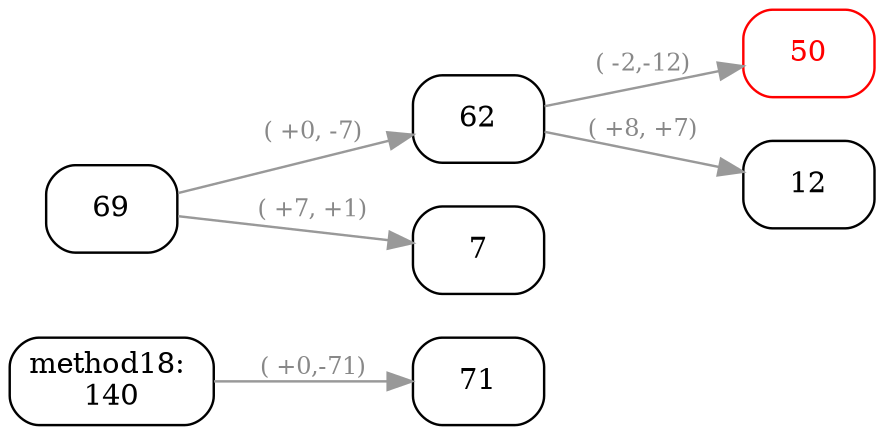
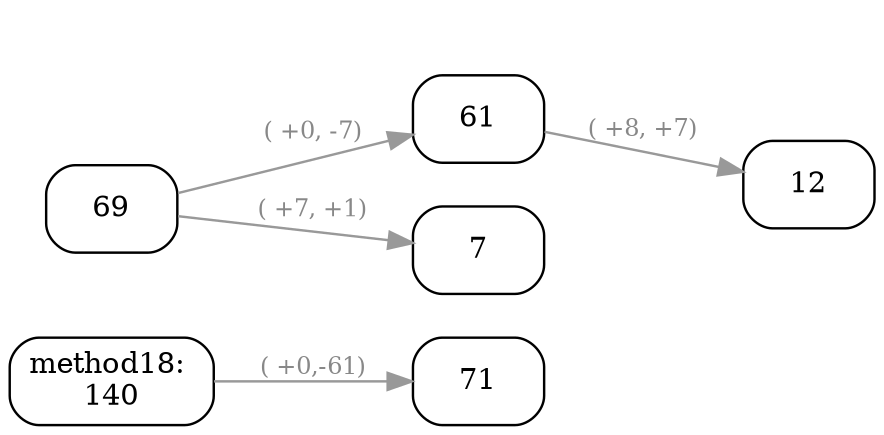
node "50": removed
node "62": label "62" -> "61"
edge "method18: 140" -> "71": label "( +0,-71)" -> "( +0,-61)"
